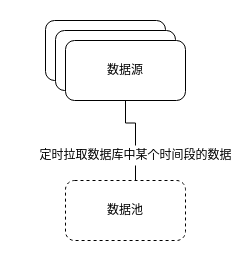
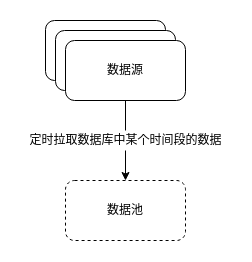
node "定时拉取数据库中某个时间段的数据": moved (136, 156) -> (126, 141)
